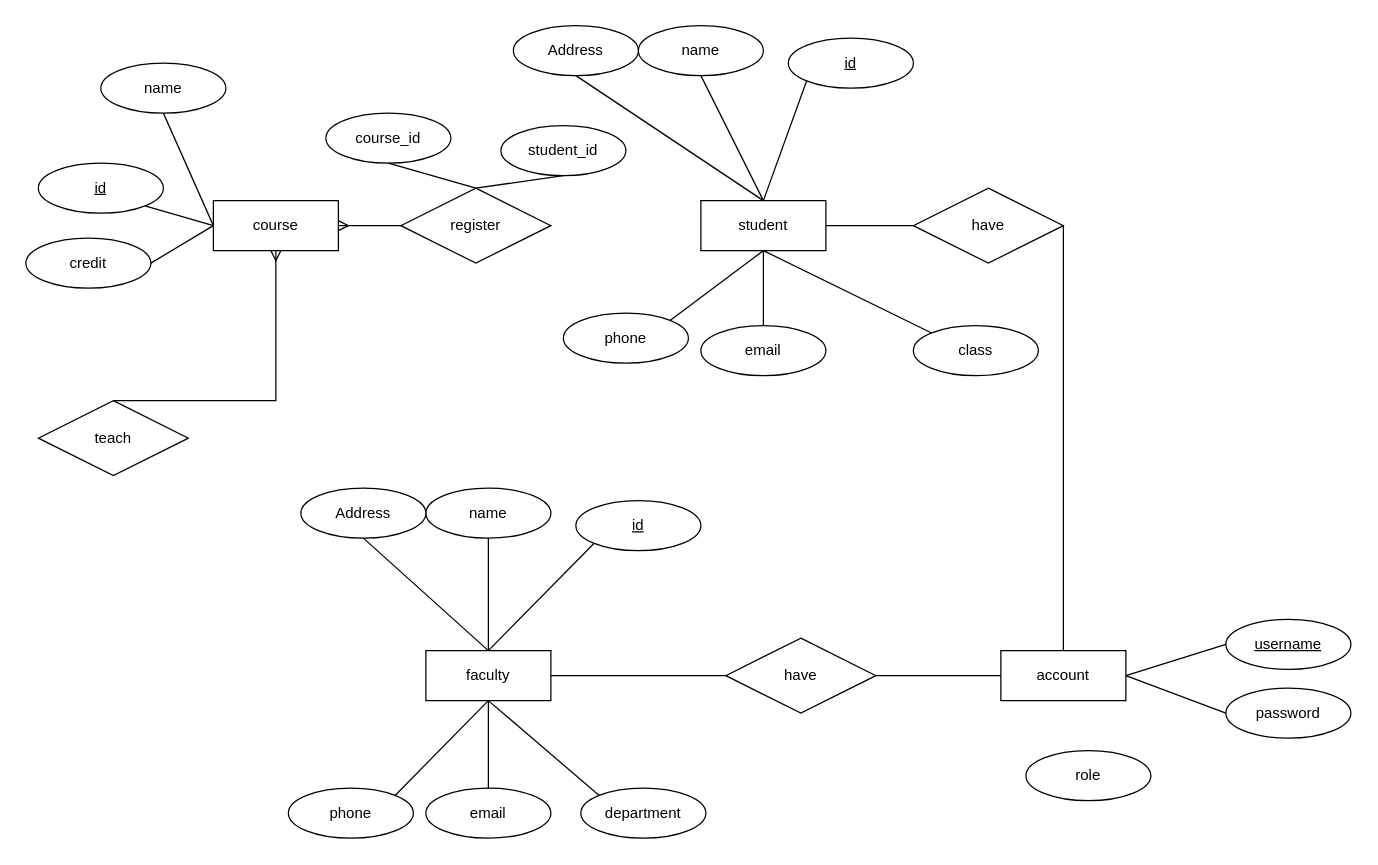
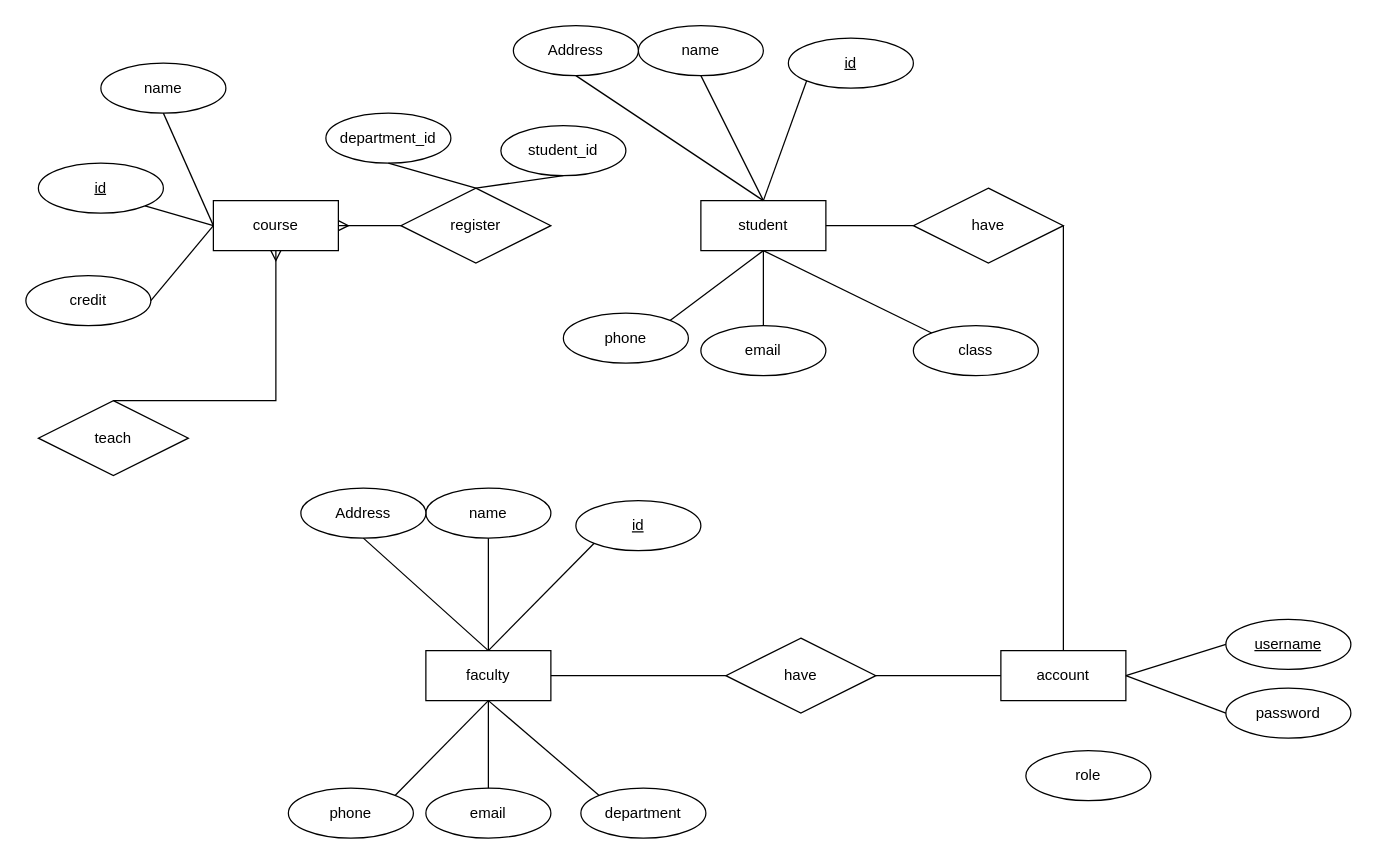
node "course_id": label "course_id" -> "department_id"
node "credit": moved (88, 263) -> (88, 301)
